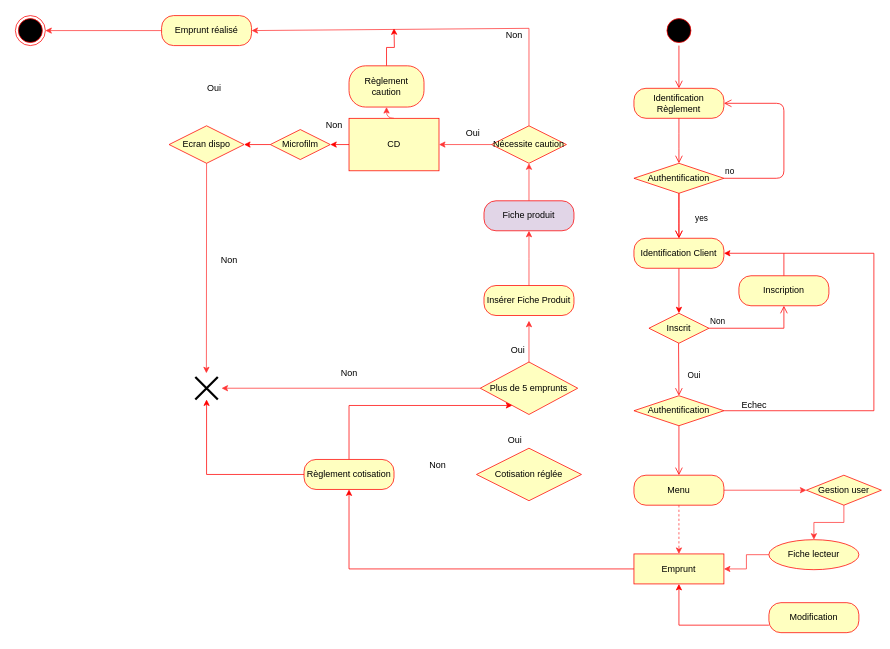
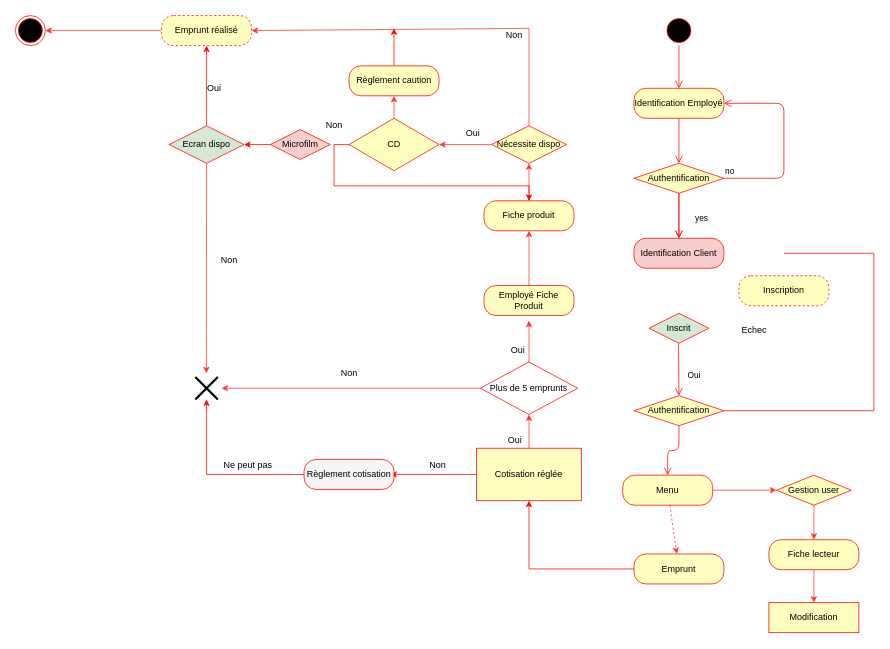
node "Emprunt réalisé": style solid -> dashed
node "Règlement caution": size 75x41 -> 90x30
edge "Ecran dispo" -> "Emprunt réalisé": added
node "Identification Règlement": label "Identification Règlement" -> "Identification Employé"
node "Ecran dispo": fillcolor #ffffc0 -> #d5e8d4
node "Microfilm": fillcolor #ffffc0 -> #f8cecc
edge "CD" -> "Microfilm": now "CD" -> "Fiche produit"
node "CD": shape rectangle -> diamond
node "Nécessite caution": label "Nécessite caution" -> "Nécessite dispo"
node "Fiche produit": fillcolor #e1d5e7 -> #ffffc0
node "Identification Client": fillcolor #ffffc0 -> #f8cecc
edge "Inscription" -> "Identification Client": removed
node "Inscription": style solid -> dashed
node "Insérer Fiche Produit": label "Insérer Fiche Produit" -> "Employé Fiche Produit"
edge "Identification Client" -> "Inscrit": removed
node "Inscrit": fillcolor #ffffc0 -> #d5e8d4
edge "Inscrit" -> "Inscription": removed, label "Non"
node "Plus de 5 emprunts": fillcolor #ffffc0 -> #ffffff
edge "Règlement cotisation" -> "Plus de 5 emprunts": removed
node "Echec": moved (754, 405) -> (754, 330)
edge "Cotisation réglée" -> "Plus de 5 emprunts": added
node "Ne peut pas": added
node "Règlement cotisation": fillcolor #ffffc0 -> #f5f5f5
edge "Cotisation réglée" -> "Règlement cotisation": added
node "Cotisation réglée": shape diamond -> rectangle
node "Menu": moved (679, 490) -> (668, 490)
node "Gestion user": moved (844, 490) -> (814, 490)
edge "Fiche lecteur" -> "Emprunt": now "Fiche lecteur" -> "Modification"
node "Fiche lecteur": shape ellipse -> rounded rectangle
edge "Emprunt" -> "Règlement cotisation": now "Emprunt" -> "Cotisation réglée"
node "Emprunt": shape rectangle -> rounded rectangle
node "Modification": shape rounded rectangle -> rectangle
edge "Modification" -> "Emprunt": removed
